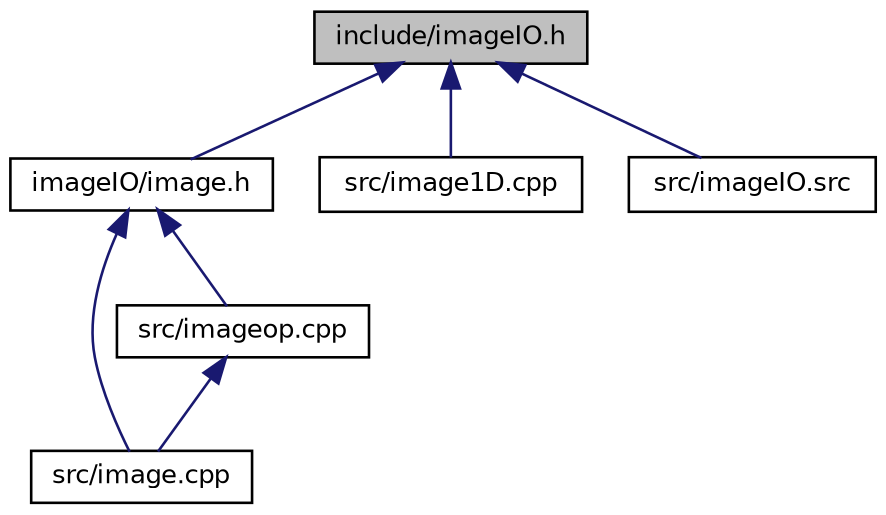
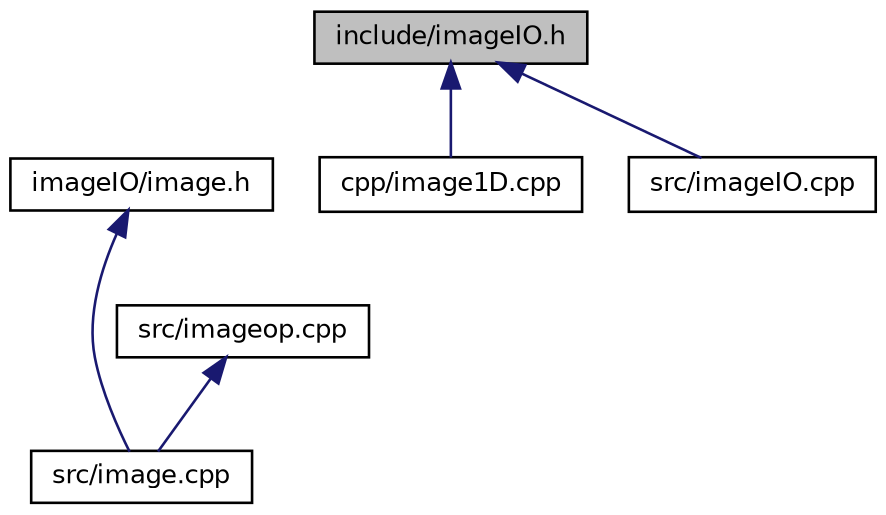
edge "imageIO/image.h" -> "include/imageIO.h": removed
node "src/image1D.cpp": label "src/image1D.cpp" -> "cpp/image1D.cpp"
node "src/imageIO.src": label "src/imageIO.src" -> "src/imageIO.cpp"
edge "src/imageop.cpp" -> "imageIO/image.h": removed
